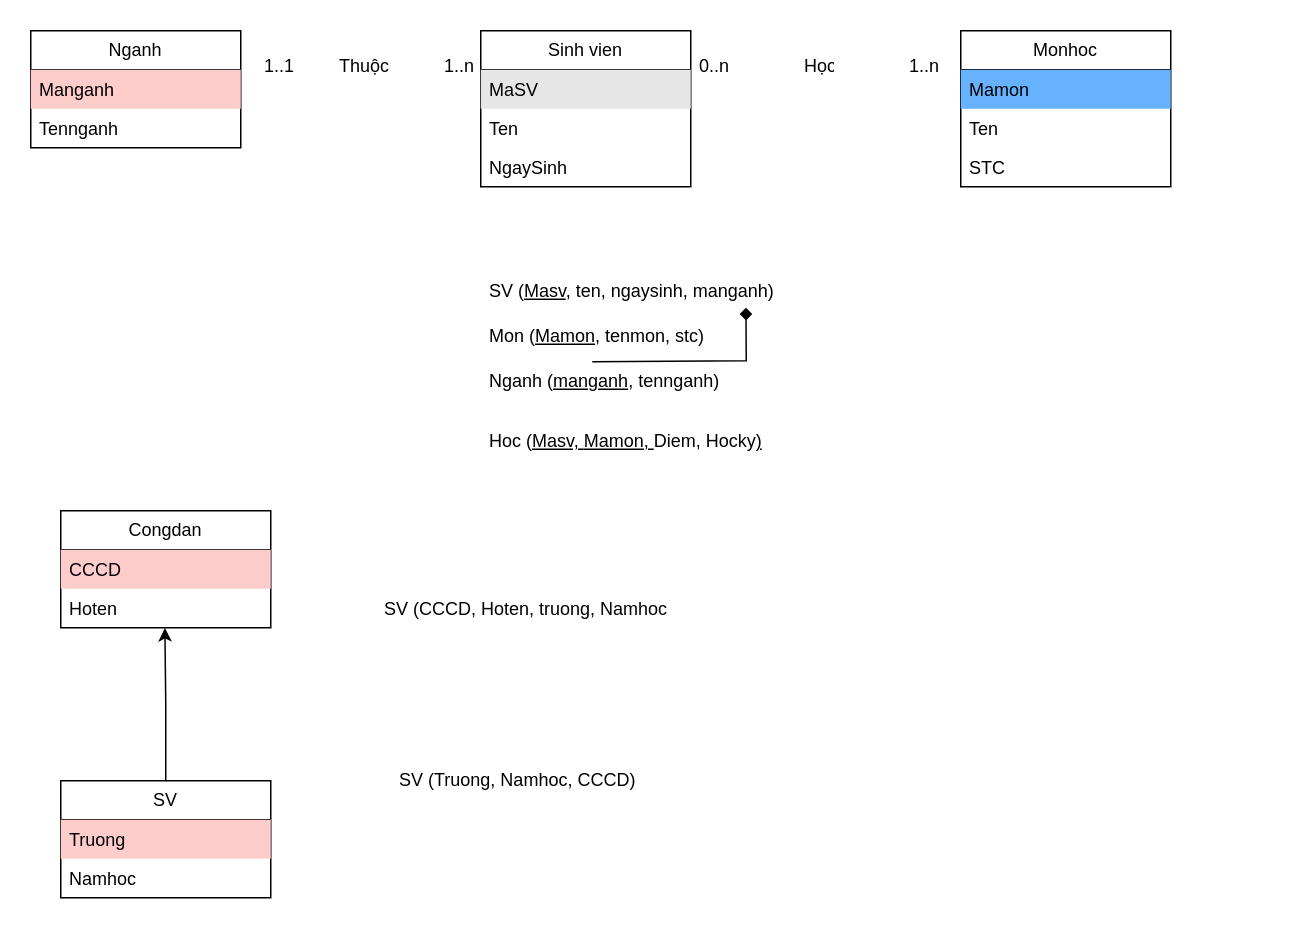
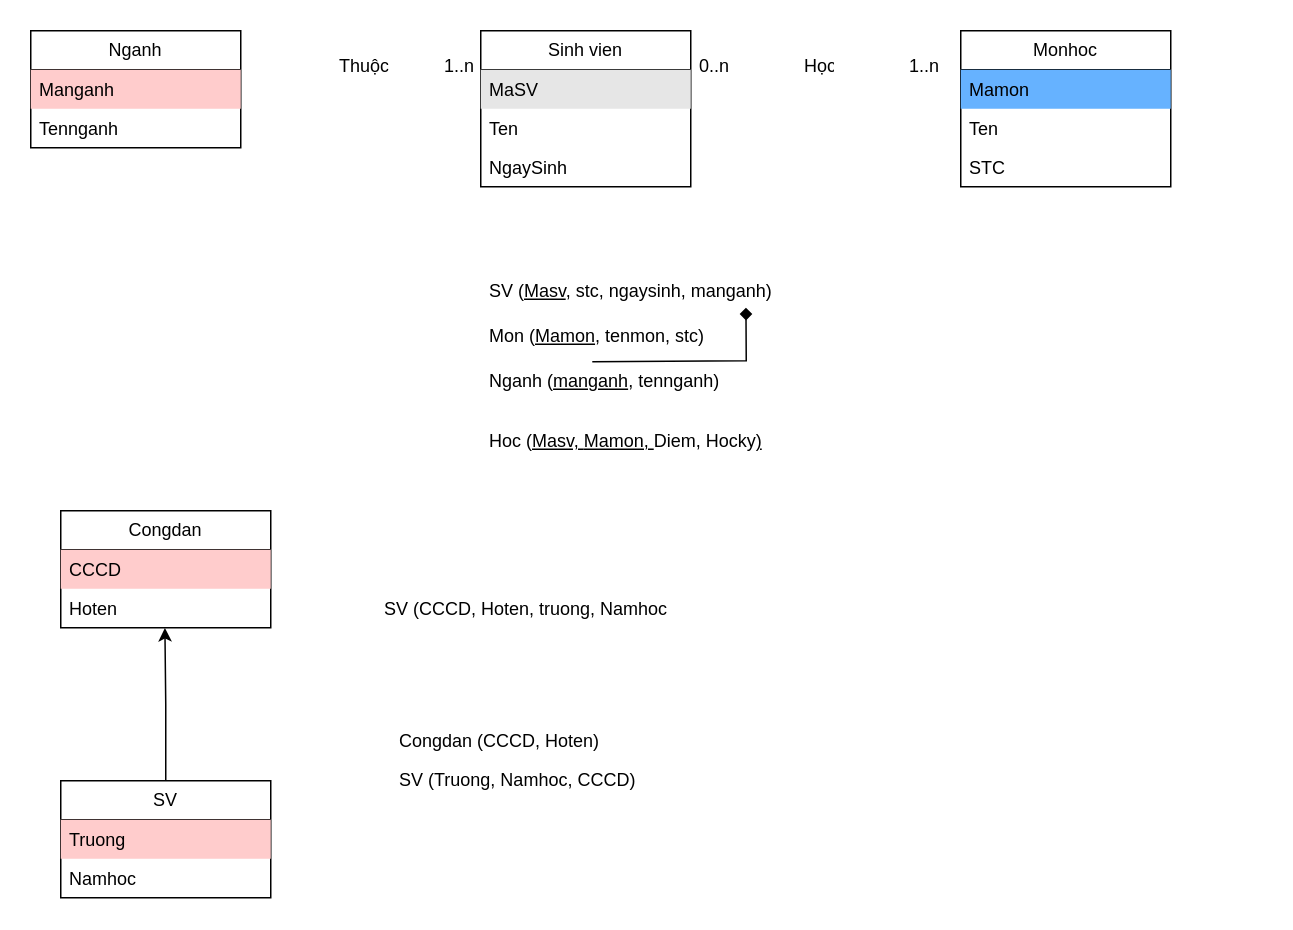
node "1..1": removed
node "SV (Masv, ten, ngaysinh, manganh)": label "SV (Masv, ten, ngaysinh, manganh)" -> "SV (Masv, stc, ngaysinh, manganh)"
node "Congdan (CCCD, Hoten)": added
